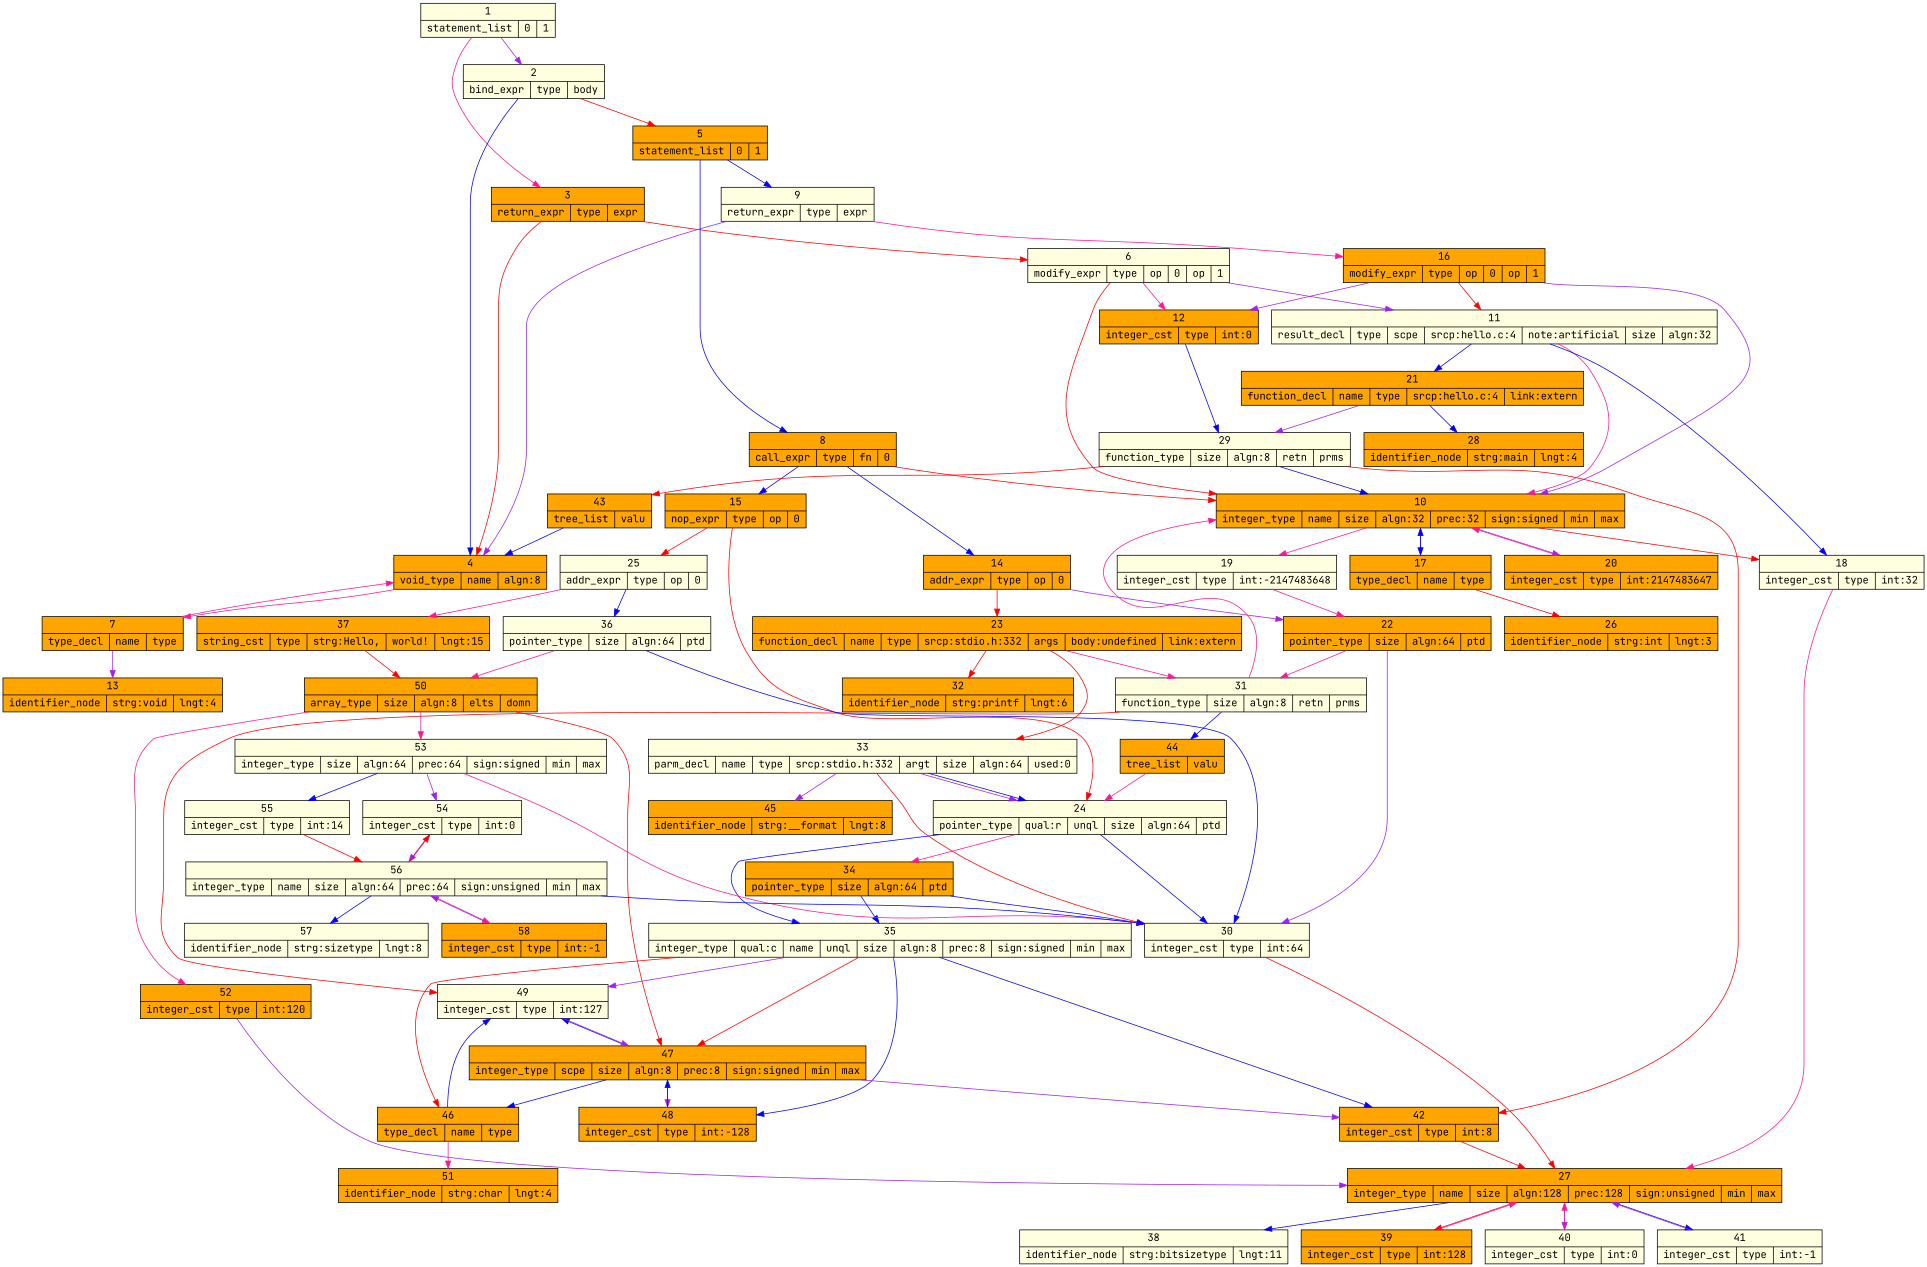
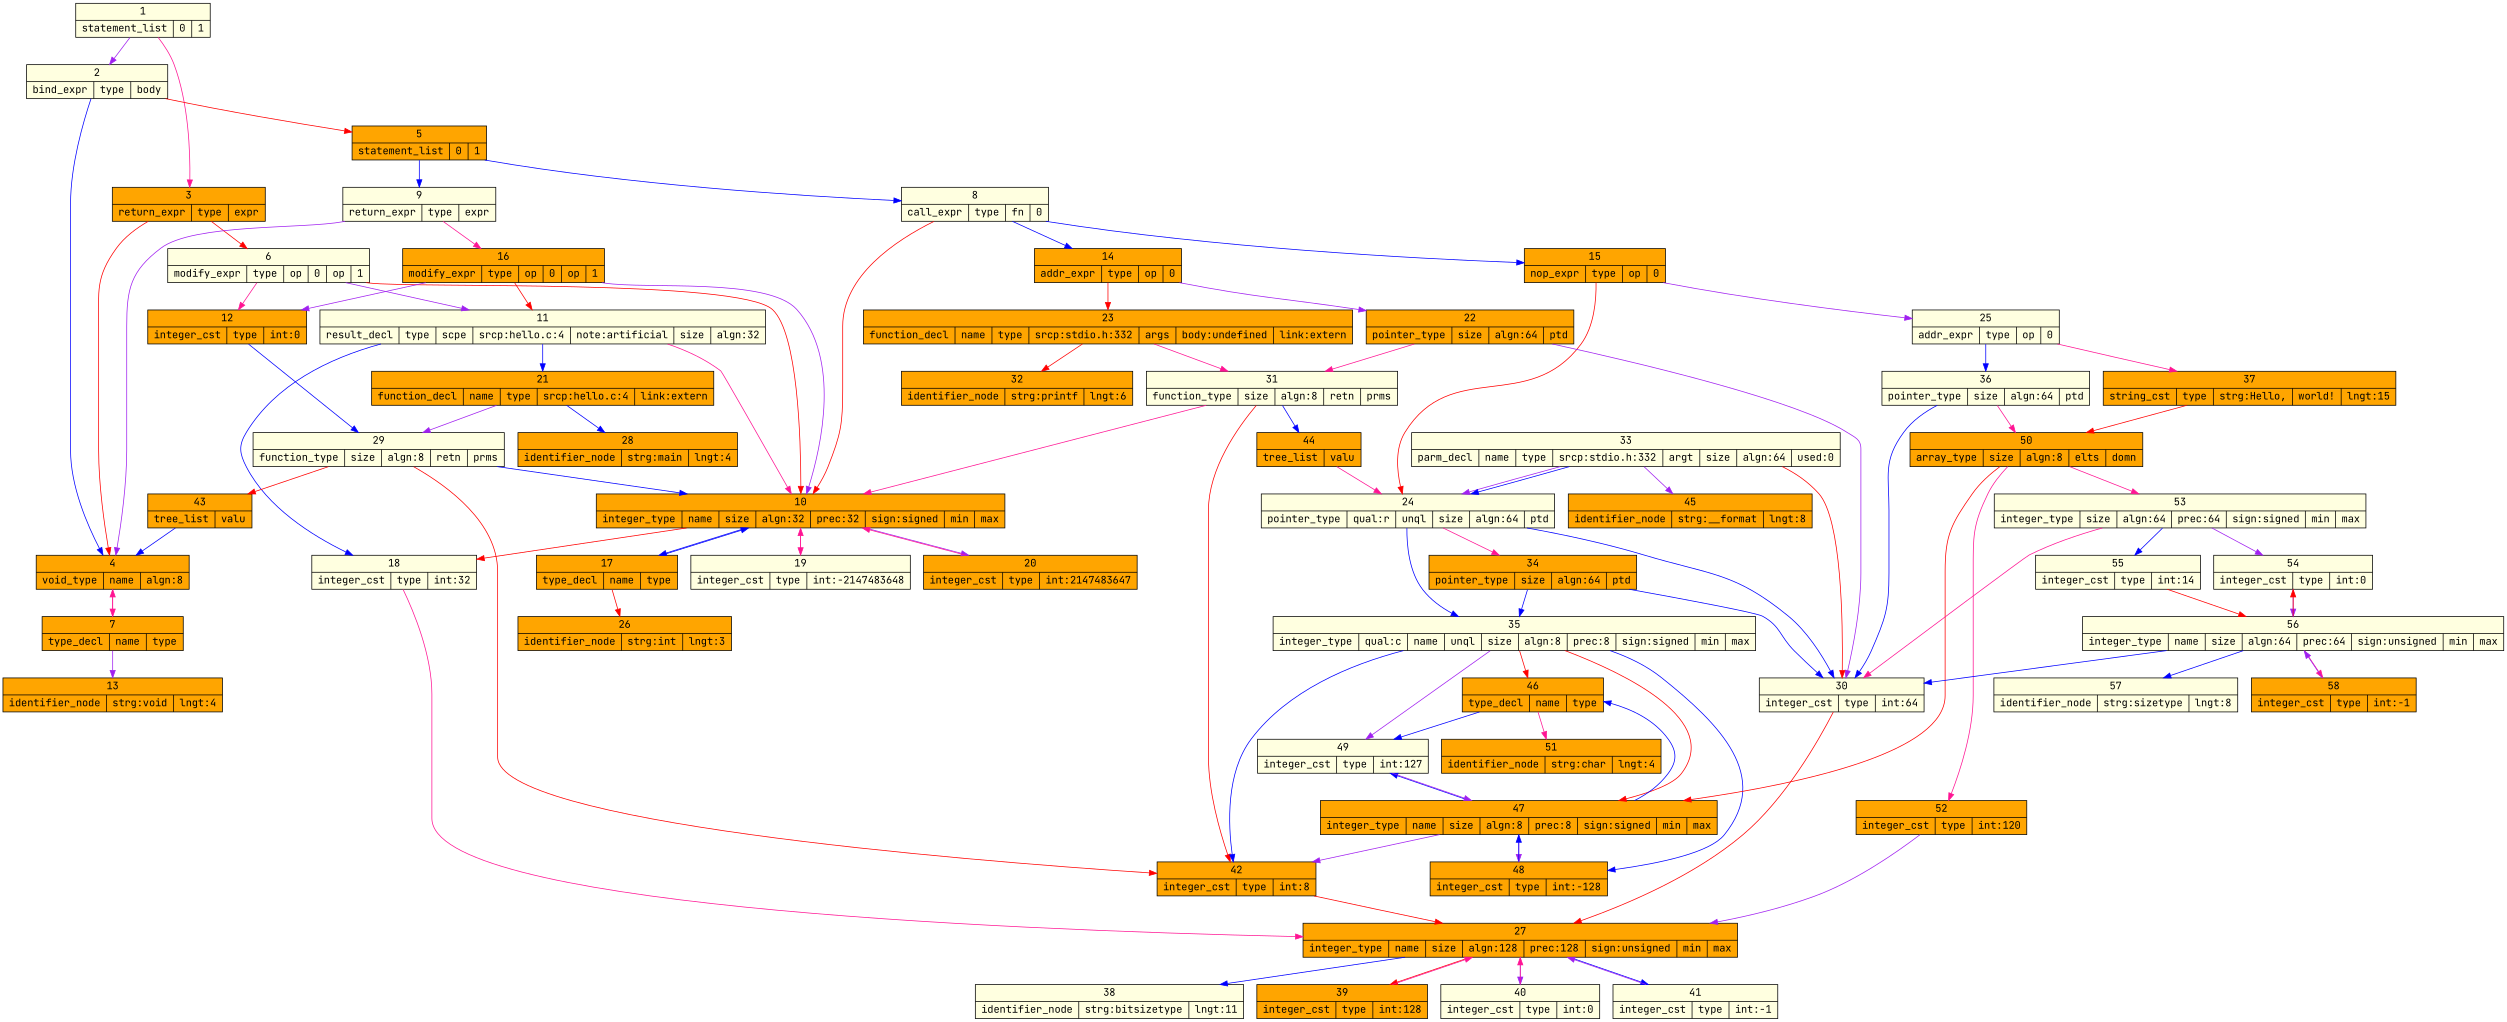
node "8": fillcolor orange -> lightyellow
edge "15" -> "25": color red -> purple
edge "19" -> "22": now "19" -> "10"
edge "23" -> "33": removed
edge "31" -> "49": now "31" -> "42"
node "47": text "scpe" -> "name"
